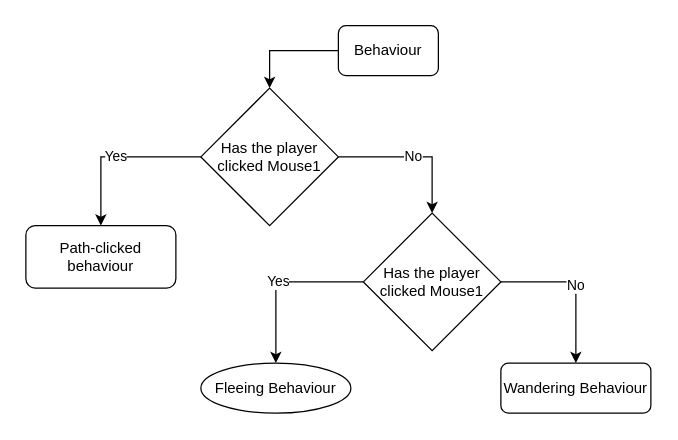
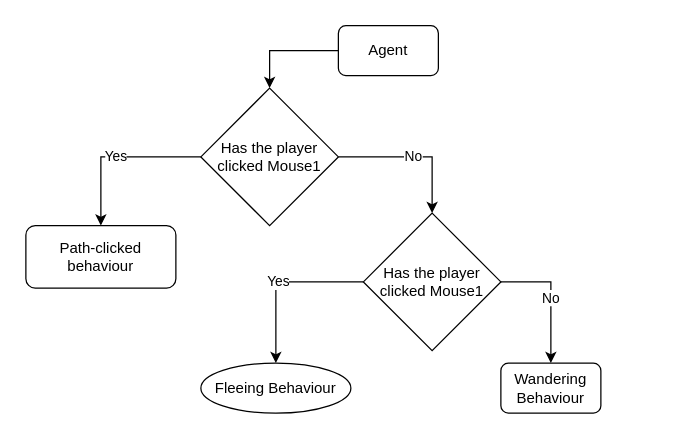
node "Behaviour": label "Behaviour" -> "Agent"
node "Wandering Behaviour": size 150x50 -> 100x50
